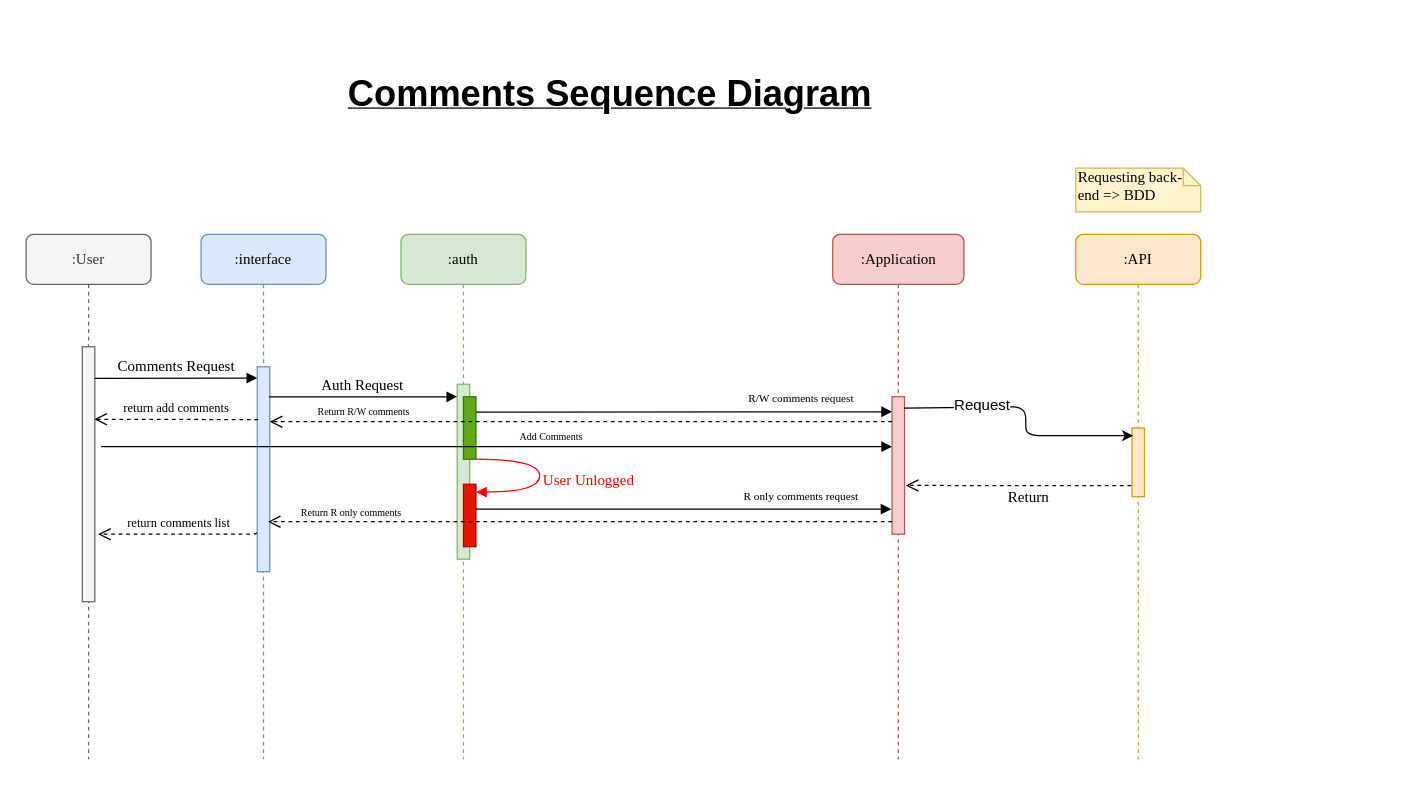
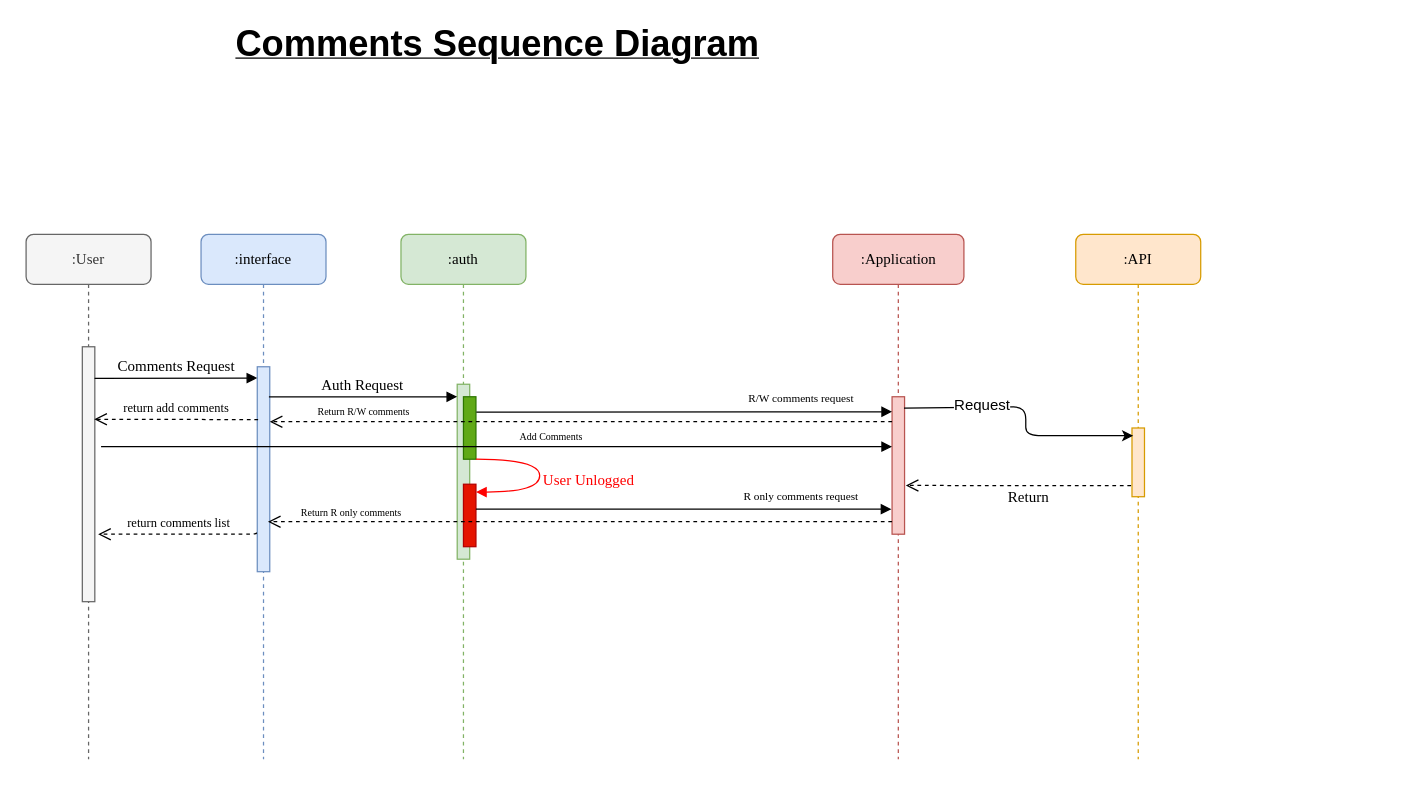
node "Comments Sequence Diagram": moved (609, 94) -> (497, 44)
node "Requesting back-end => BDD": removed
